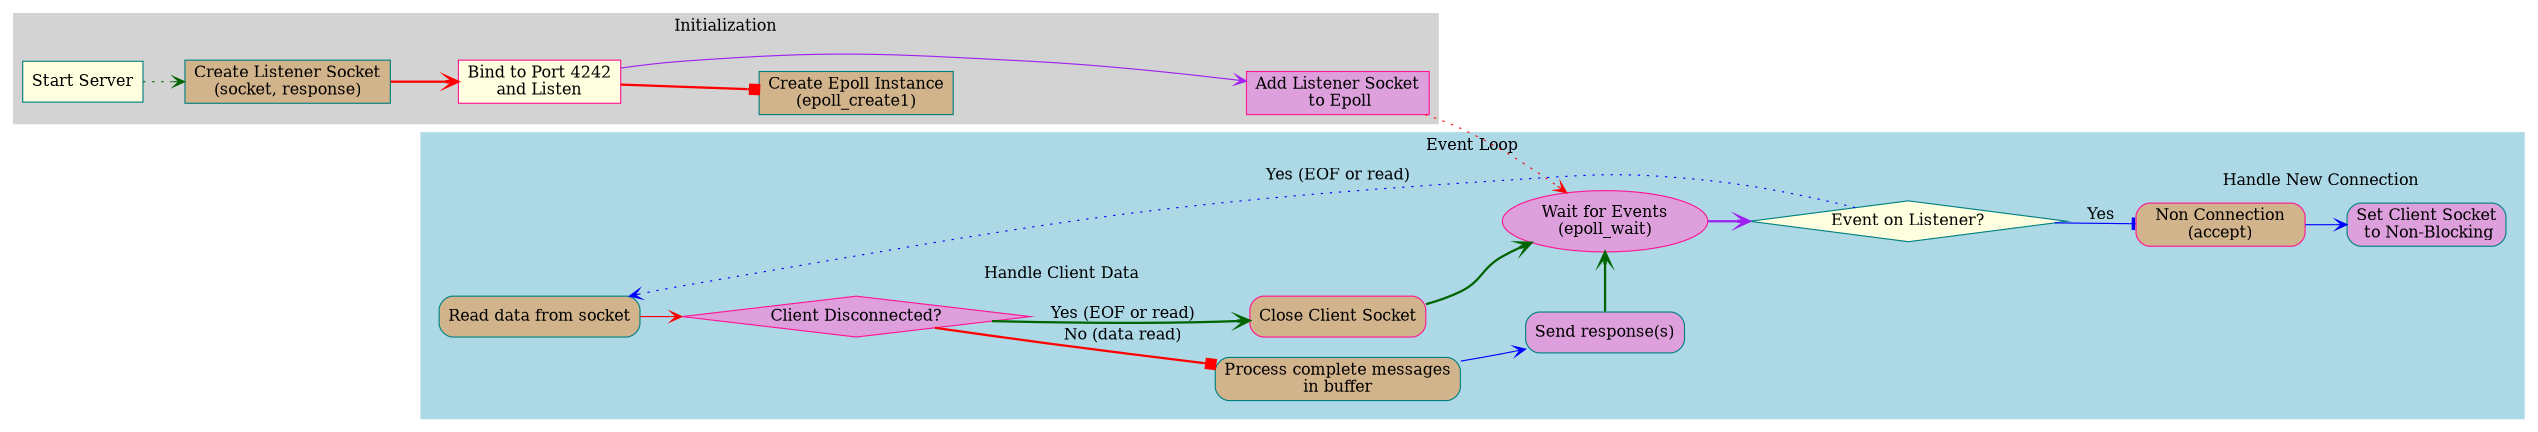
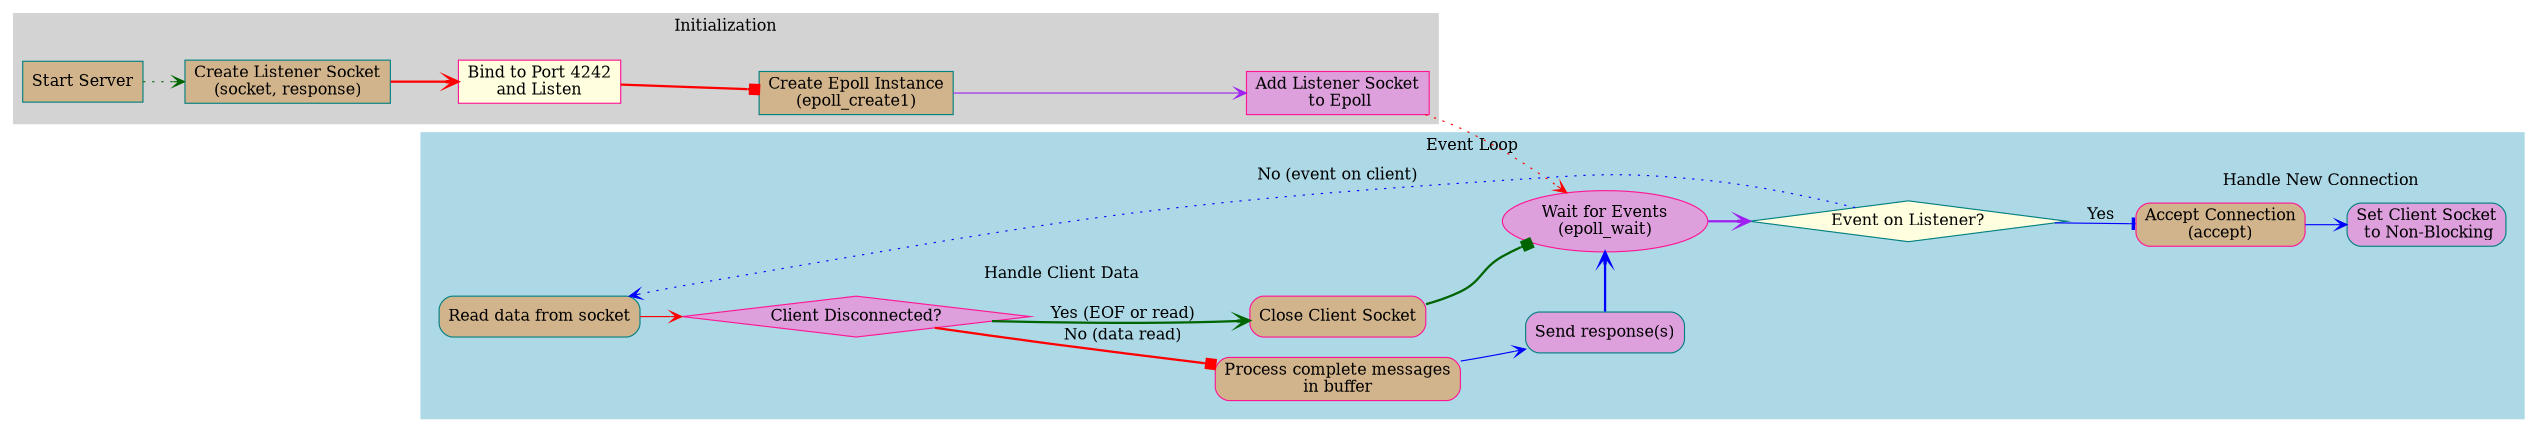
edge "Bind to Port 4242 and Listen" -> "Add Listener Socket to Epoll": now "Create Epoll Instance (epoll_create1)" -> "Add Listener Socket to Epoll"
node "Start Server": fillcolor lightyellow -> tan
edge "Event on Listener?" -> "Read data from socket": label "Yes (EOF or read)" -> "No (event on client)"
node "Non Connection (accept)": label "Non Connection (accept)" -> "Accept Connection (accept)"
edge "Close Client Socket" -> "Wait for Events (epoll_wait)": arrowhead vee -> box
edge "Send response(s)" -> "Wait for Events (epoll_wait)": color darkgreen -> blue
node "Process complete messages in buffer": color teal -> deeppink
